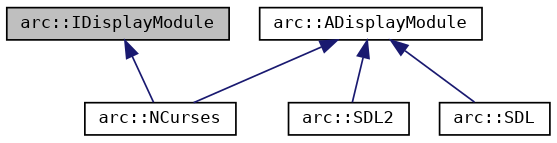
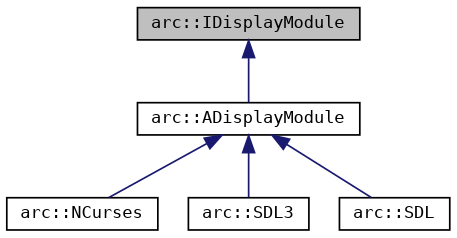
edge "arc::NCurses" -> "arc::IDisplayModule": now "arc::ADisplayModule" -> "arc::IDisplayModule"
node "arc::SDL2": label "arc::SDL2" -> "arc::SDL3"
